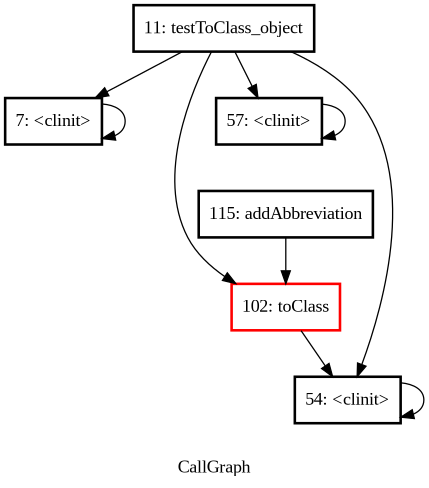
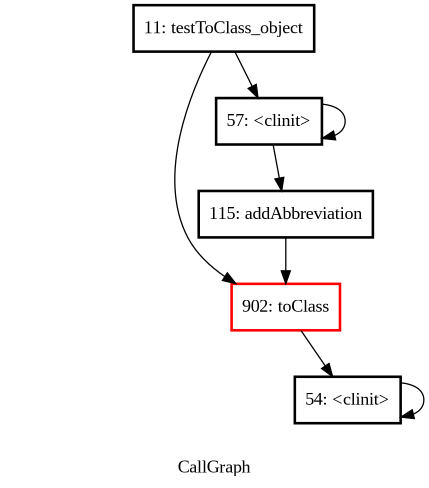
node "7: <clinit>": removed
edge "57: <clinit>" -> "115: addAbbreviation": added
edge "11: testToClass_object" -> "54: <clinit>": removed
node "102: toClass": label "102: toClass" -> "902: toClass"
